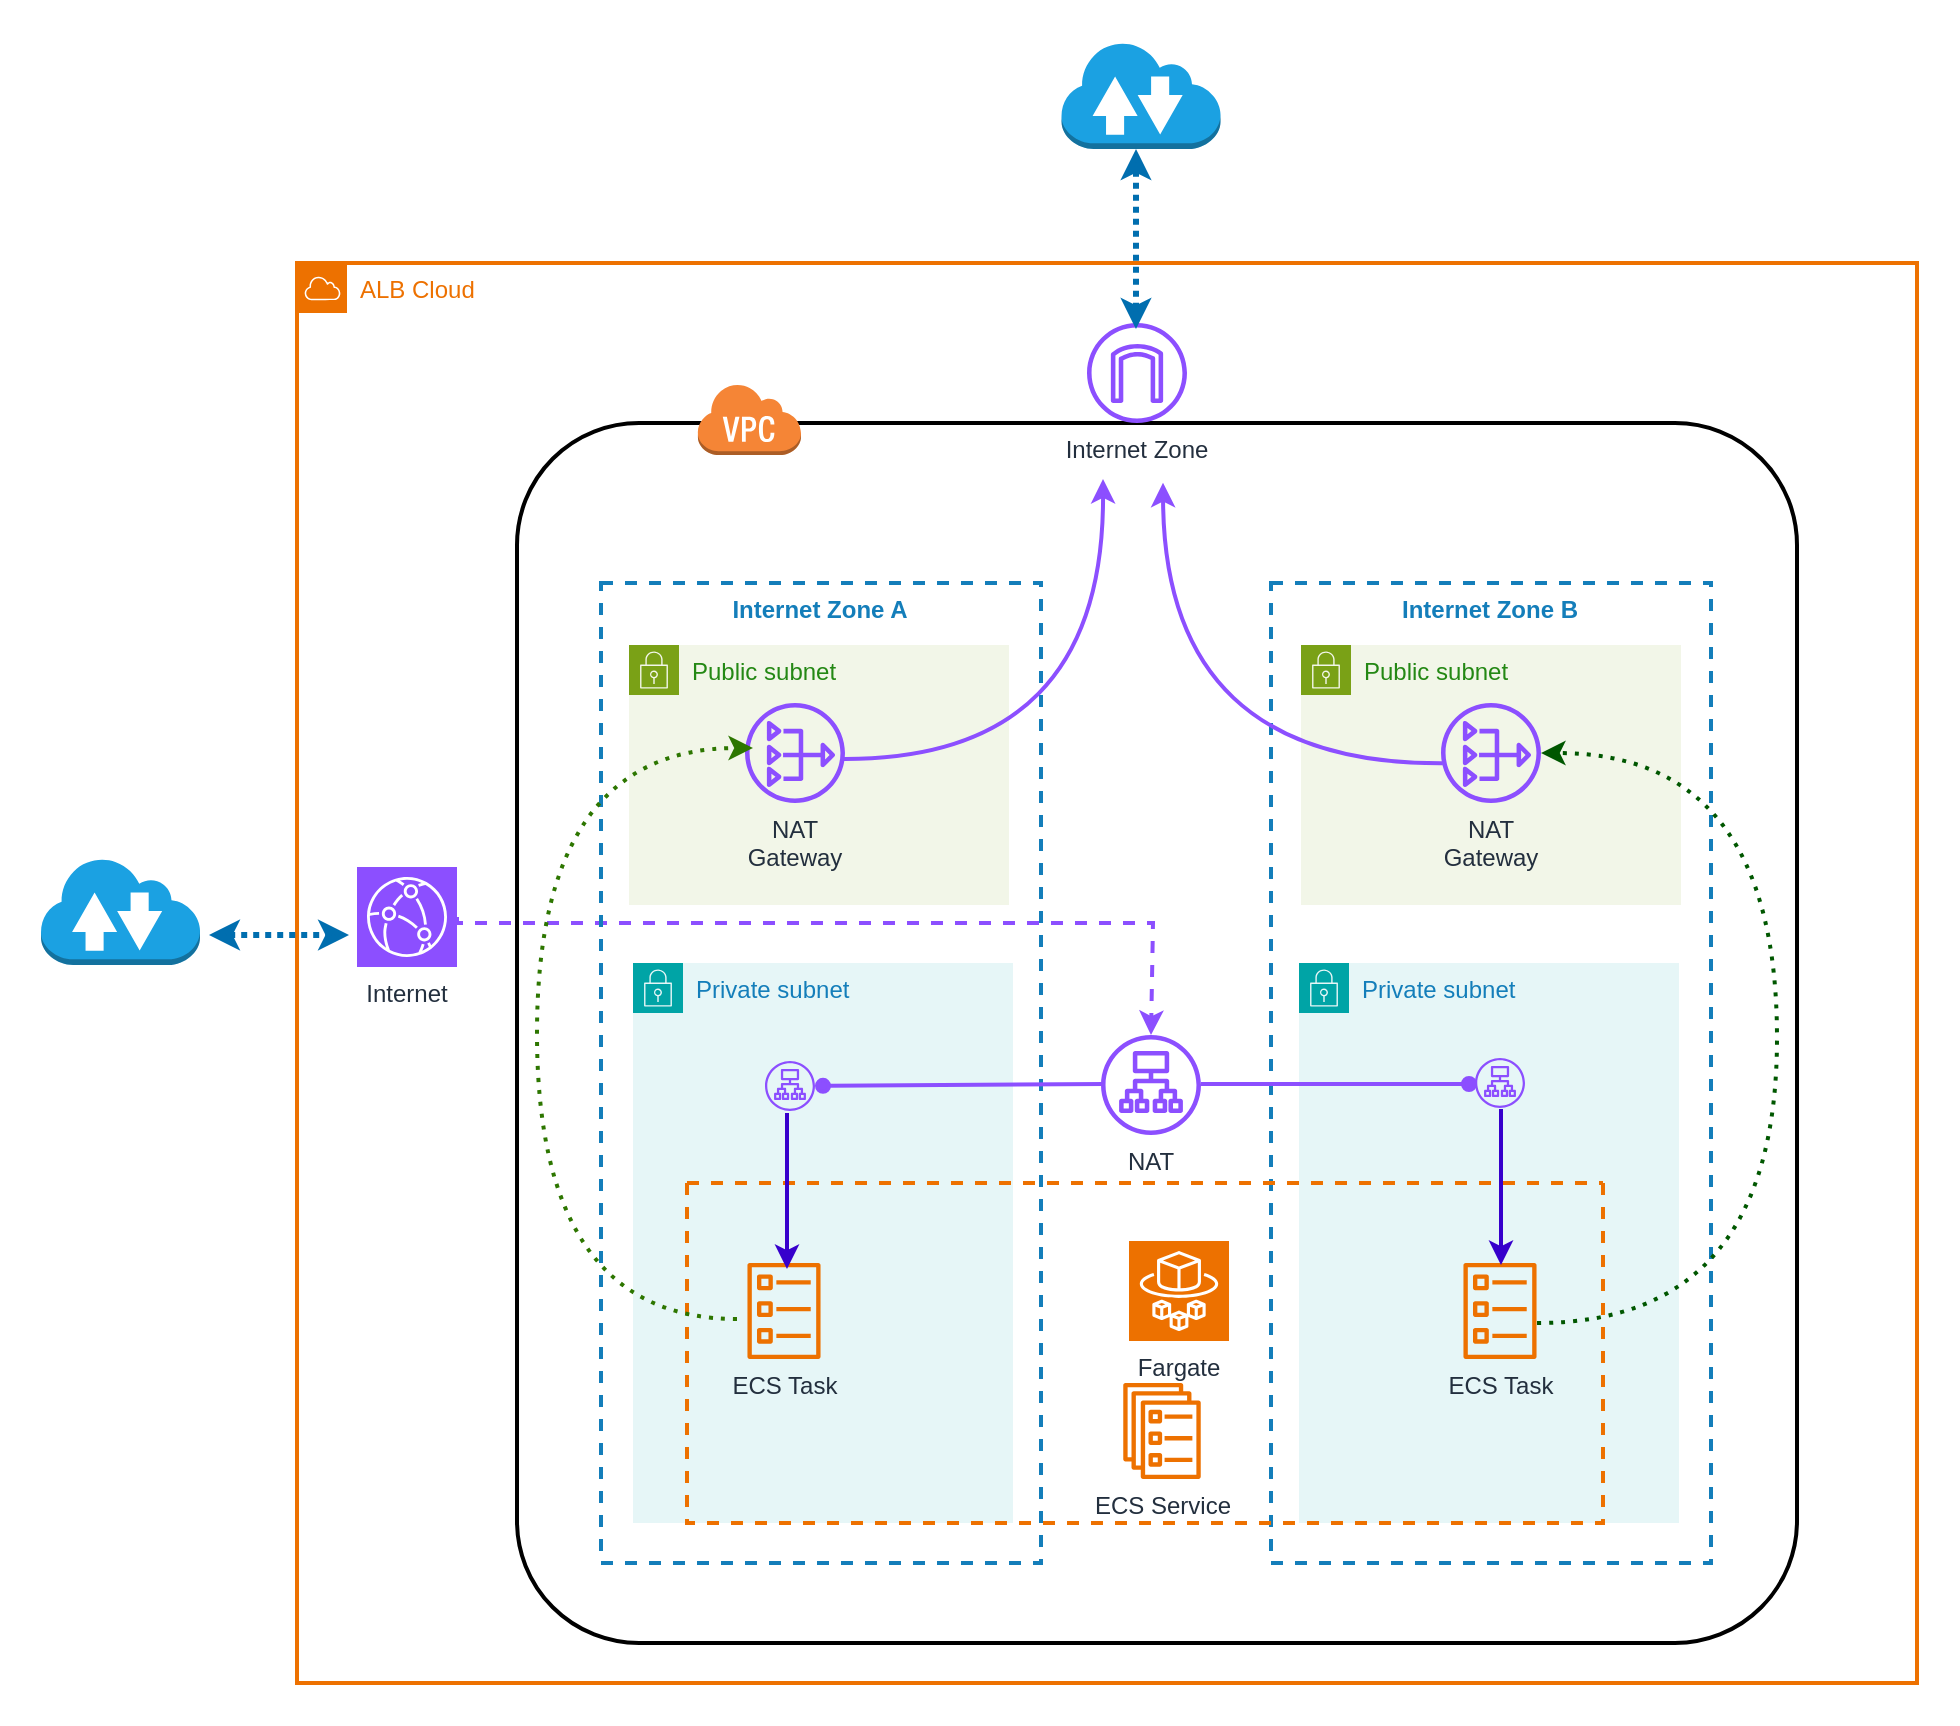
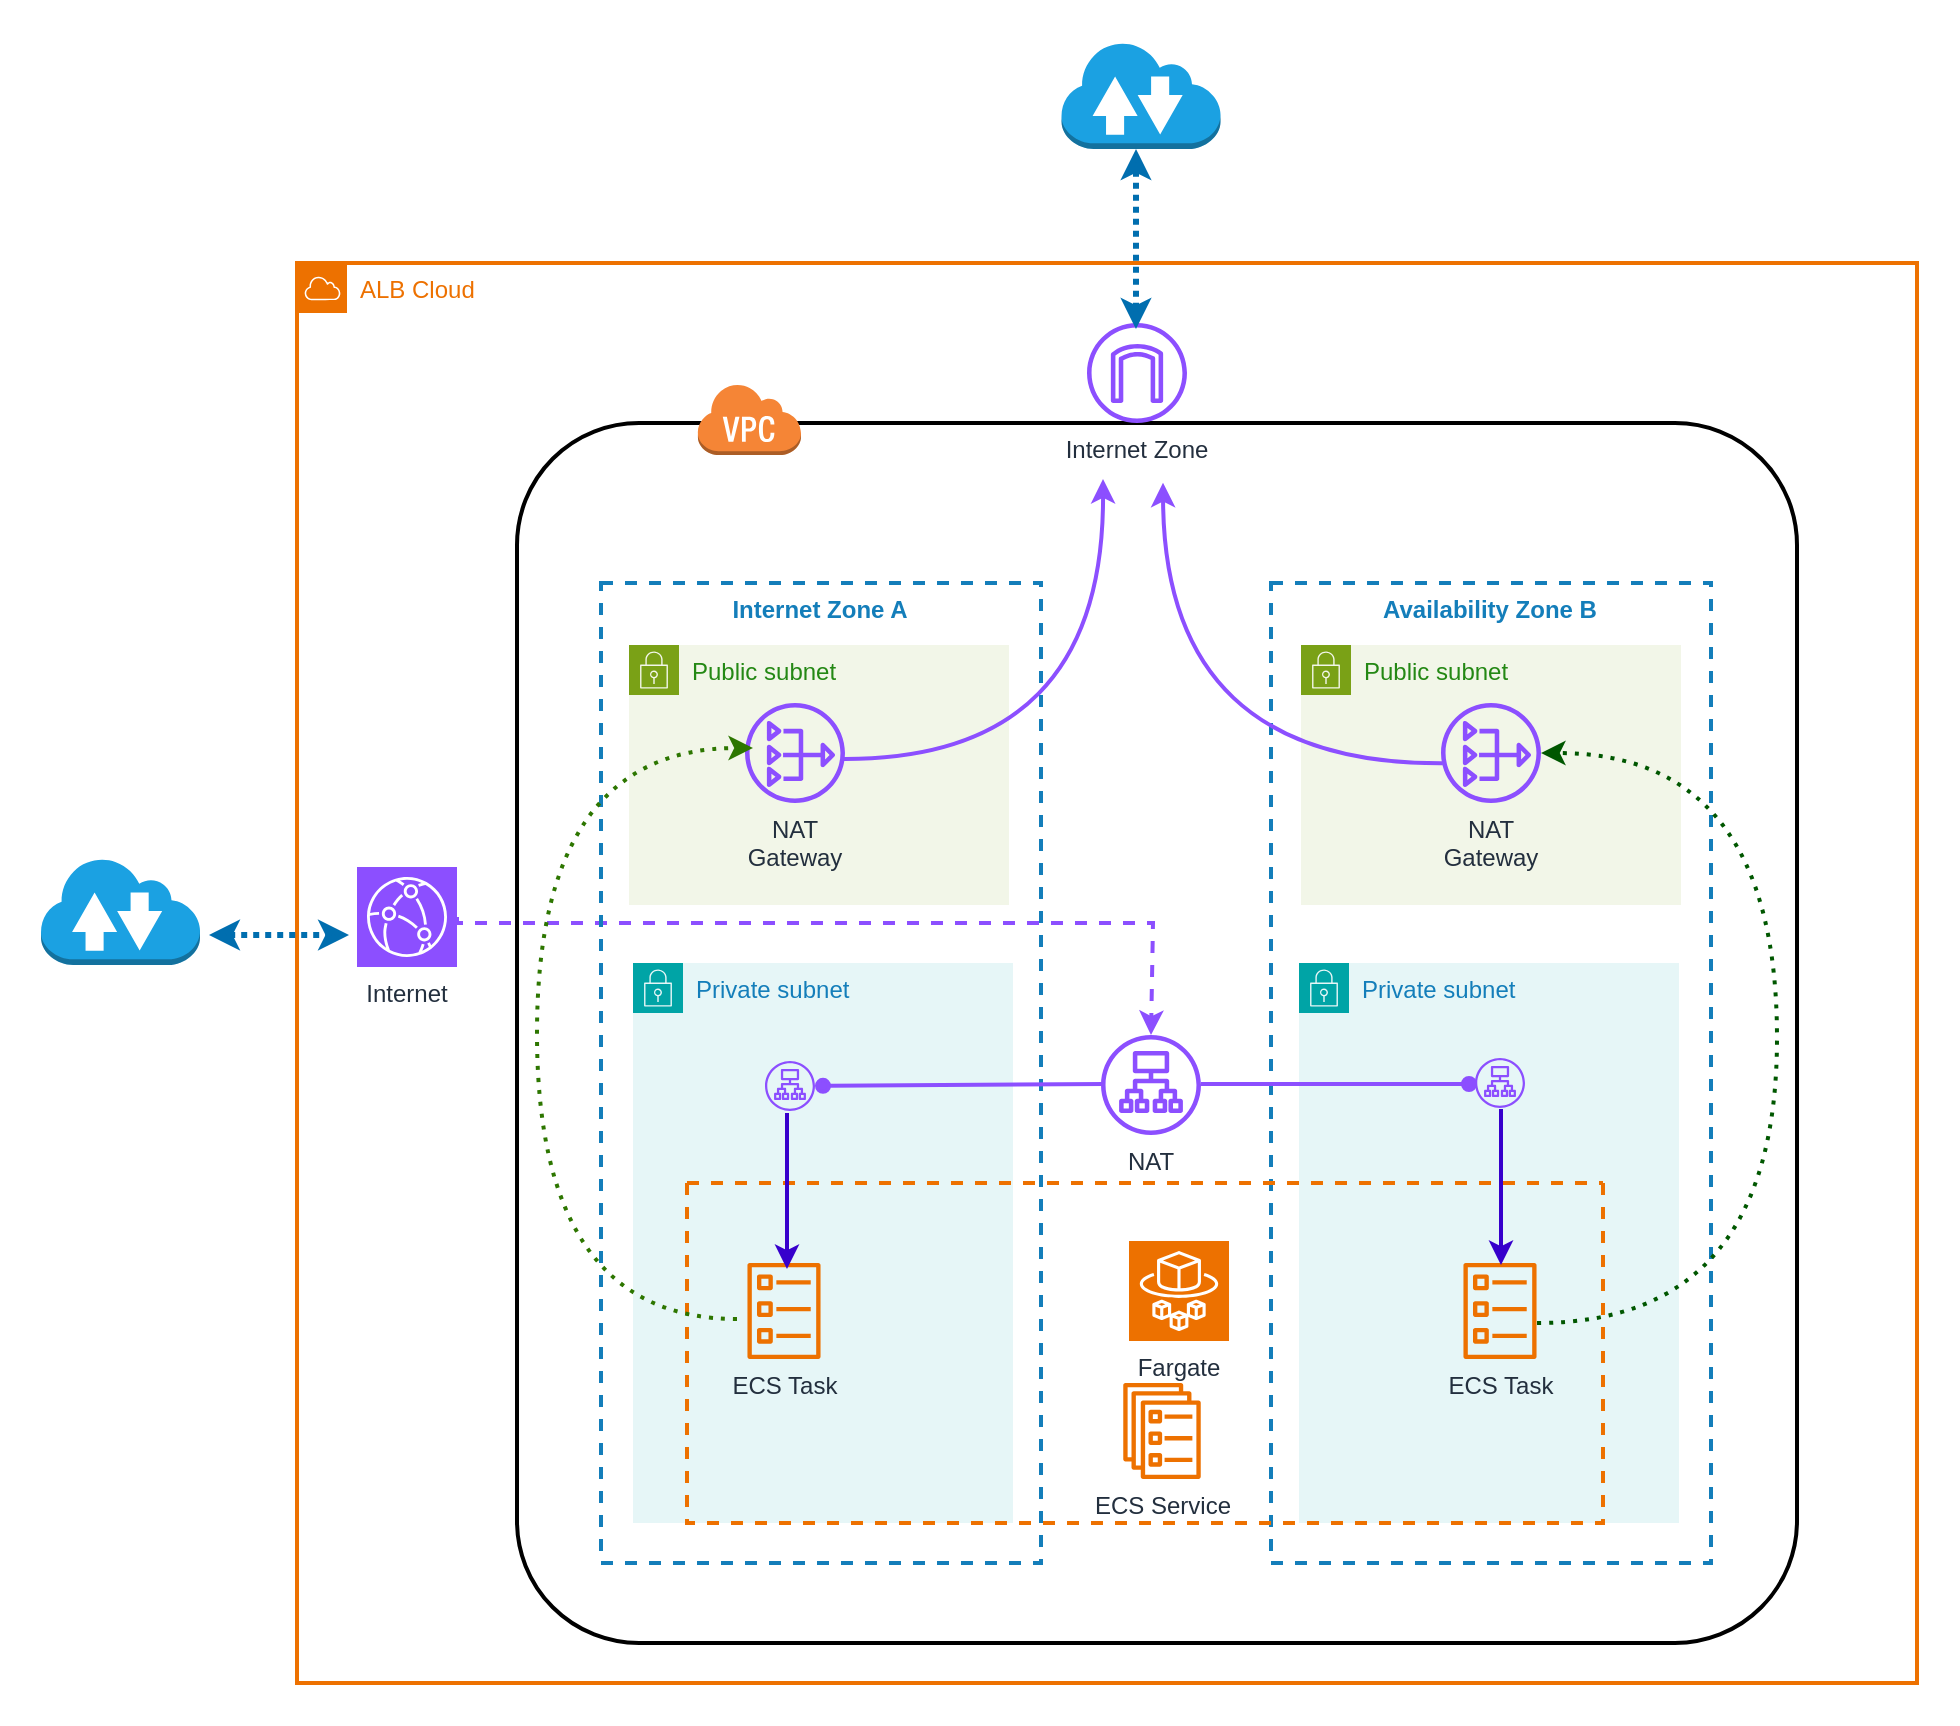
node "Internet Zone B": label "Internet Zone B" -> "Availability Zone B"
